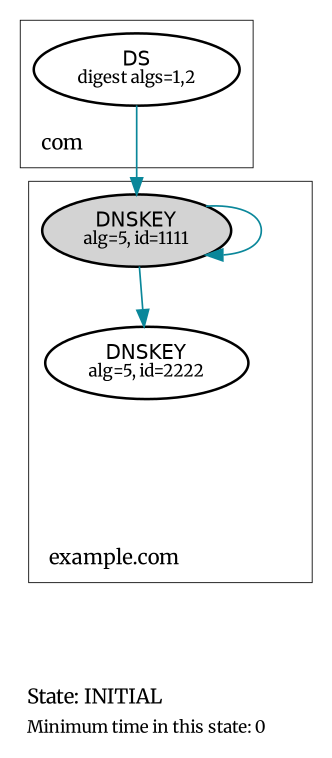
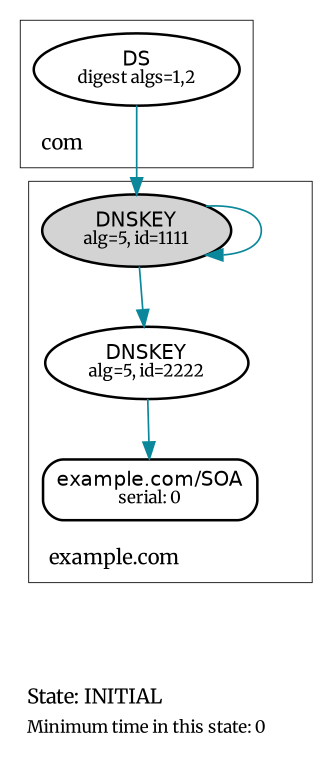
node "example.com/SOA": added
